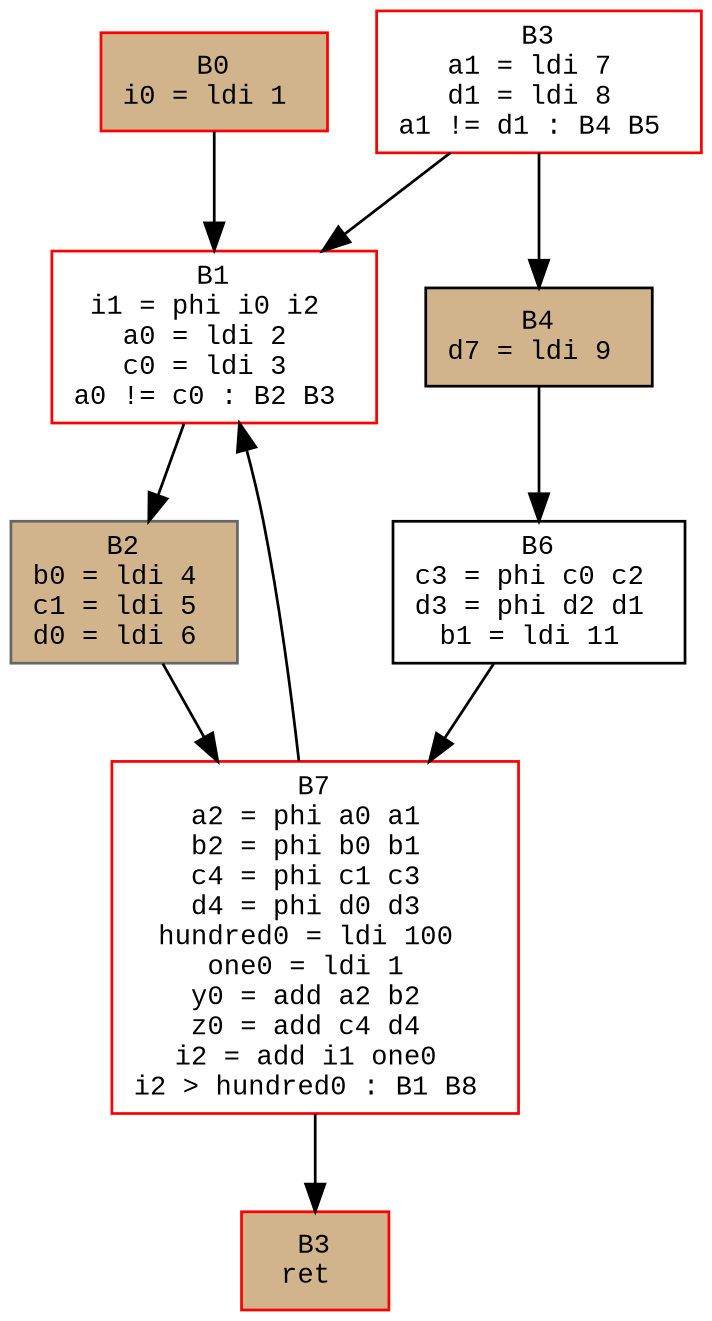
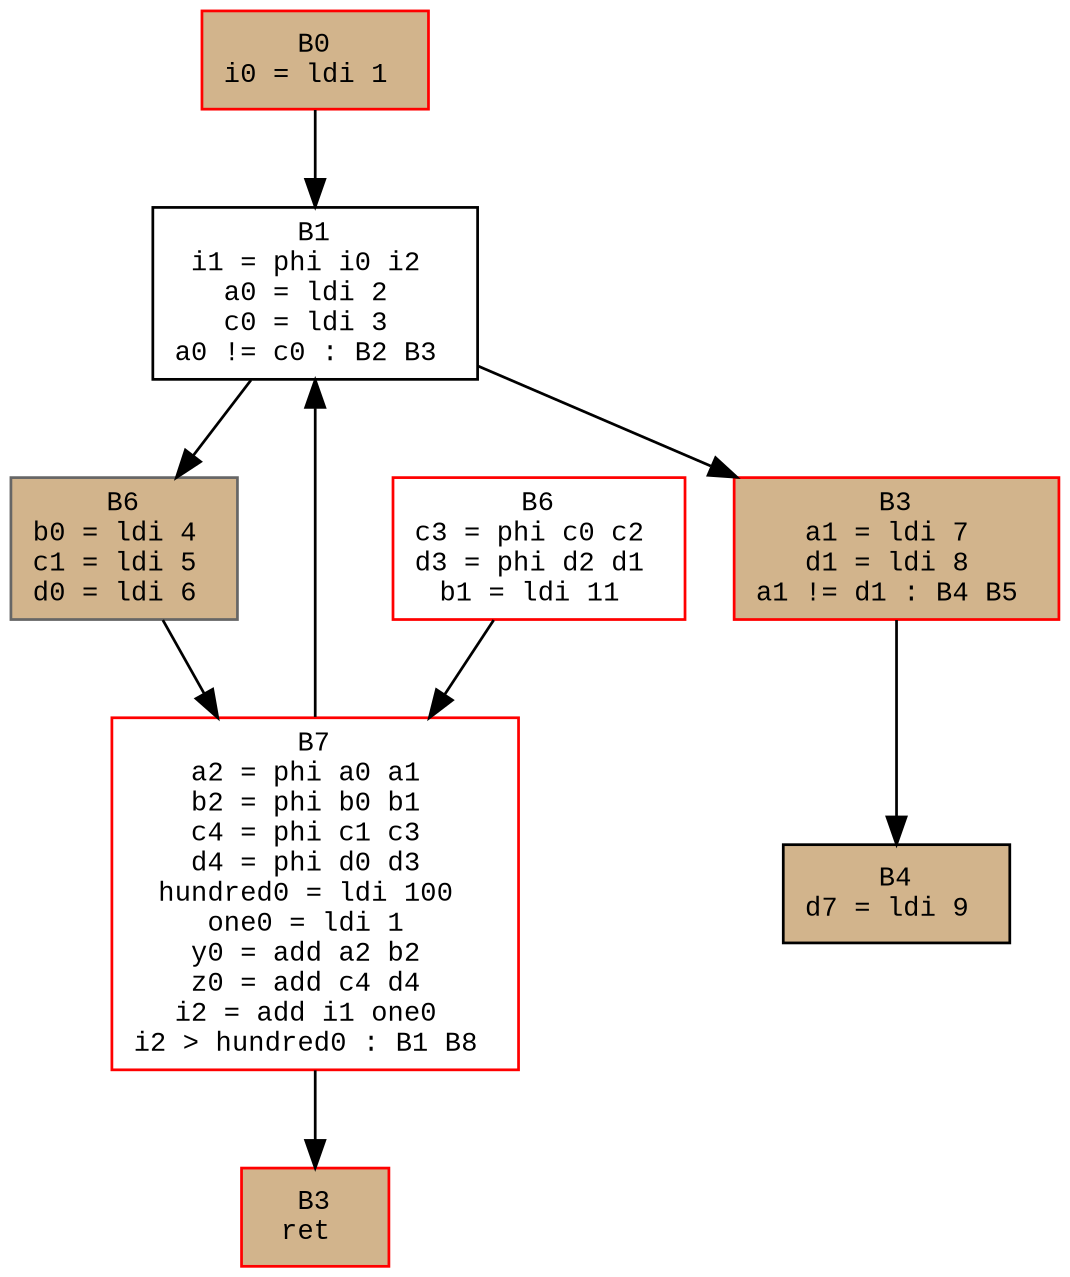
node "B3 a1 = ldi 7 d1 = ldi 8 a1 != d1 : B4 B5": fillcolor white -> tan
edge "B3 a1 = ldi 7 d1 = ldi 8 a1 != d1 : B4 B5" -> "B1 i1 = phi i0 i2 a0 = ldi 2 c0 = ldi 3 a0 != c0 : B2 B3": reversed
node "B1 i1 = phi i0 i2 a0 = ldi 2 c0 = ldi 3 a0 != c0 : B2 B3": color red -> black
edge "B4 d7 = ldi 9" -> "B6 c3 = phi c0 c2 d3 = phi d2 d1 b1 = ldi 11": removed
node "B2 b0 = ldi 4 c1 = ldi 5 d0 = ldi 6": label "B2 b0 = ldi 4 c1 = ldi 5 d0 = ldi 6" -> "B6 b0 = ldi 4 c1 = ldi 5 d0 = ldi 6"
node "B6 c3 = phi c0 c2 d3 = phi d2 d1 b1 = ldi 11": color black -> red
